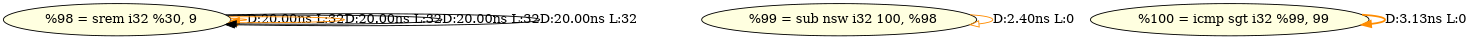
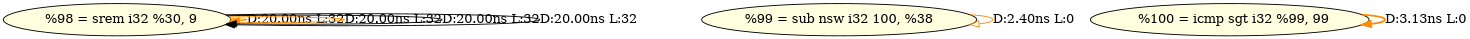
node "%99 = sub nsw i32 100, %98": label "%99 = sub nsw i32 100, %98" -> "%99 = sub nsw i32 100, %38"
